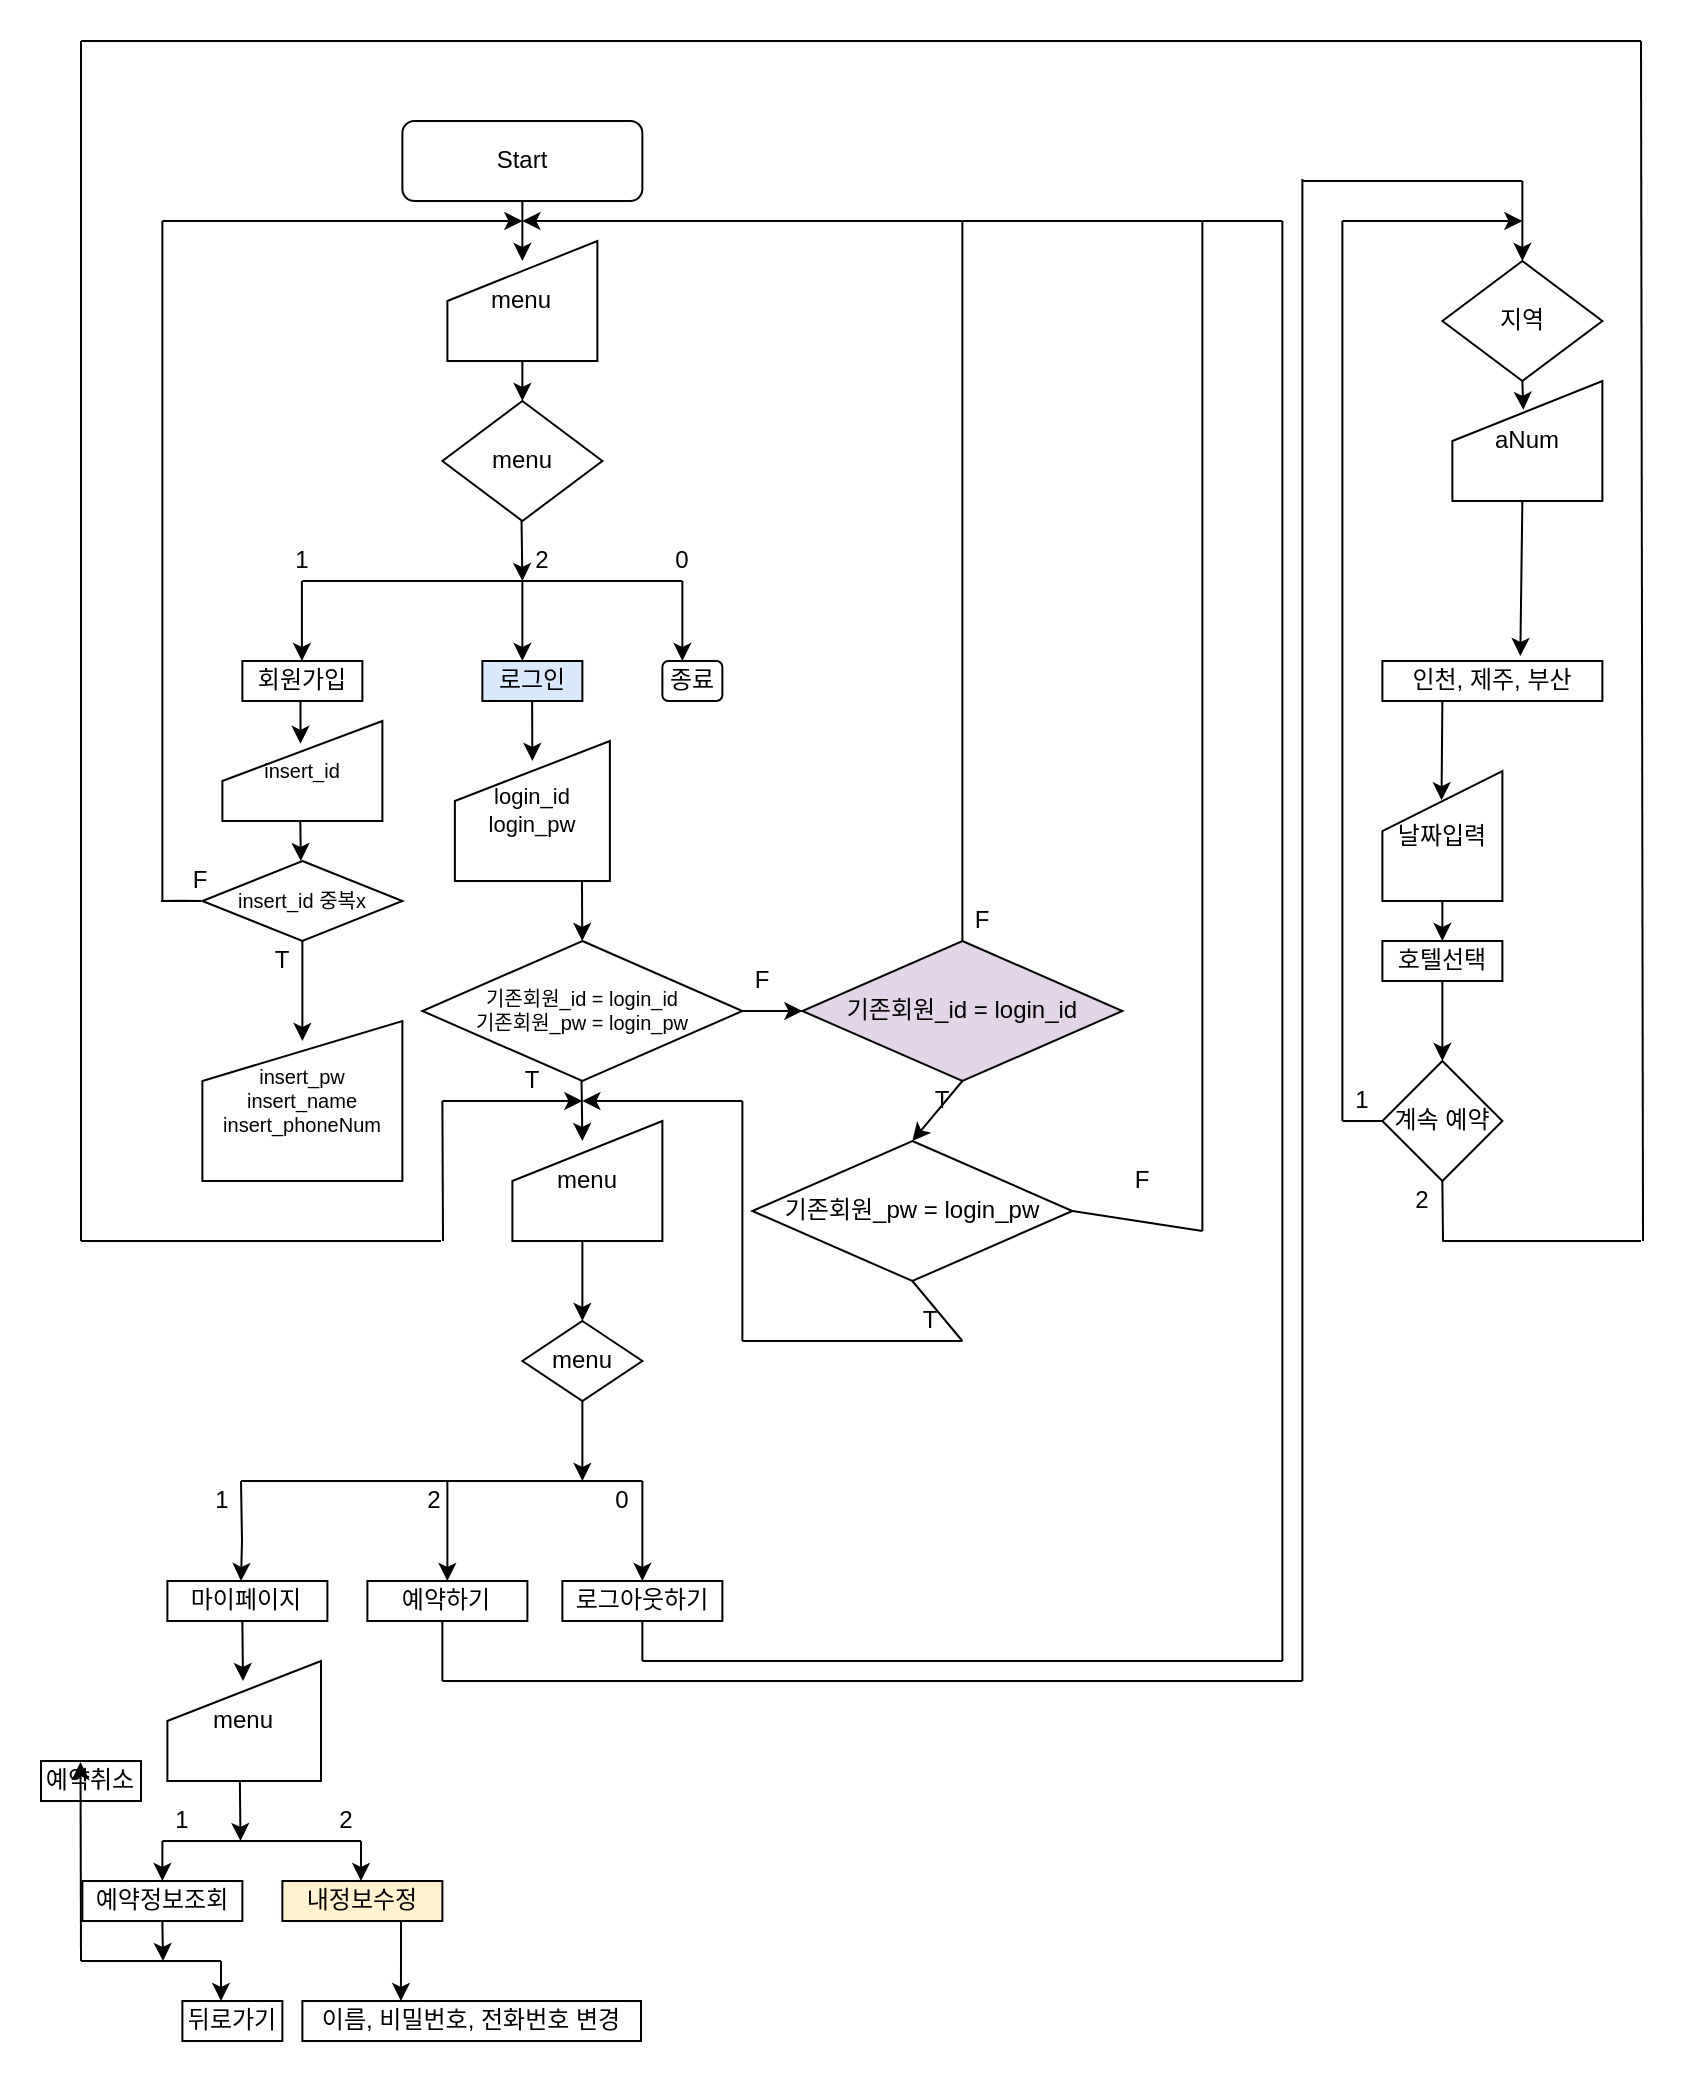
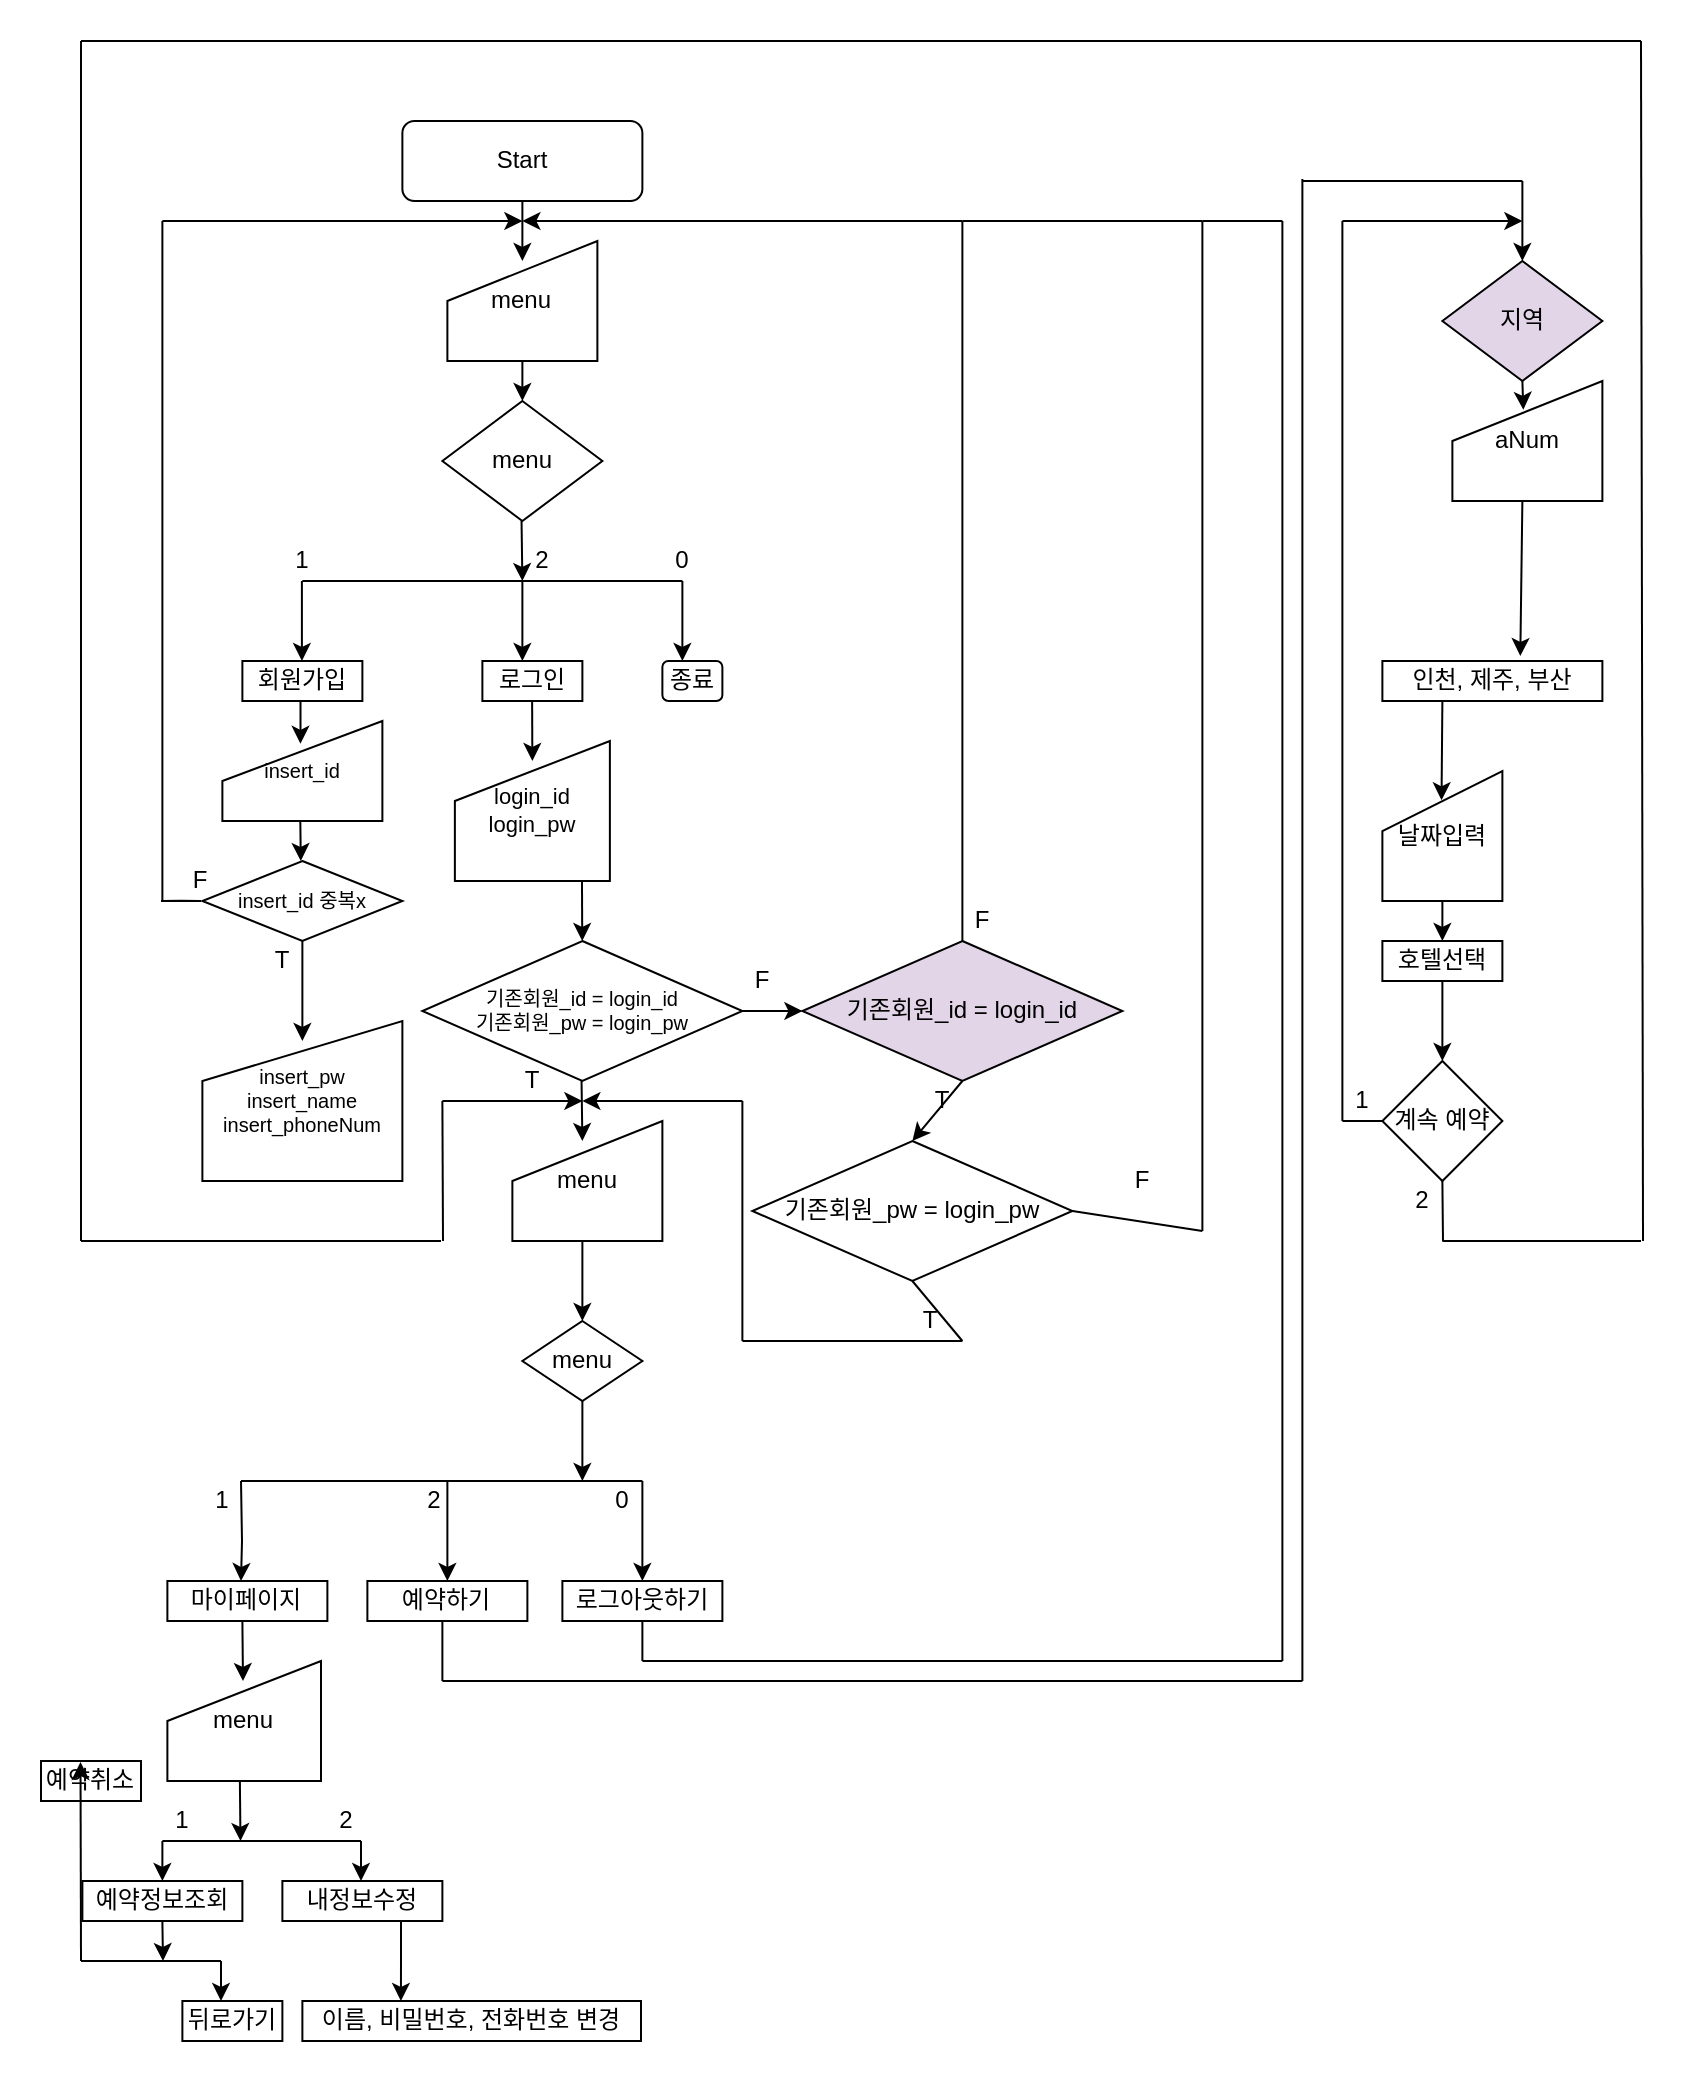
node "지역": fillcolor #ffffff -> #e1d5e7
node "로그인": fillcolor #dae8fc -> #ffffff
node "내정보수정": fillcolor #fff2cc -> #ffffff
